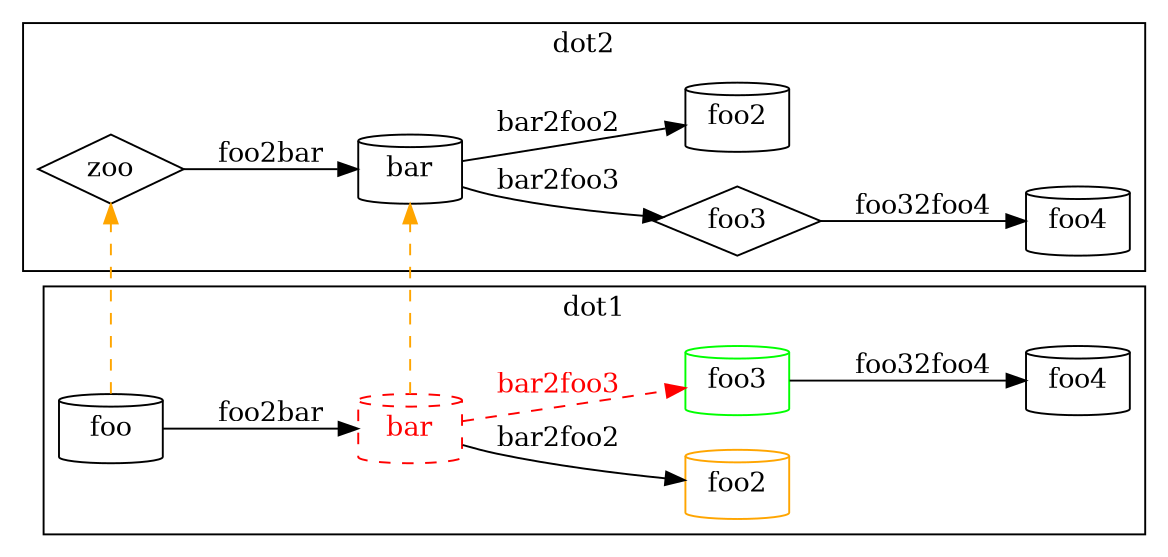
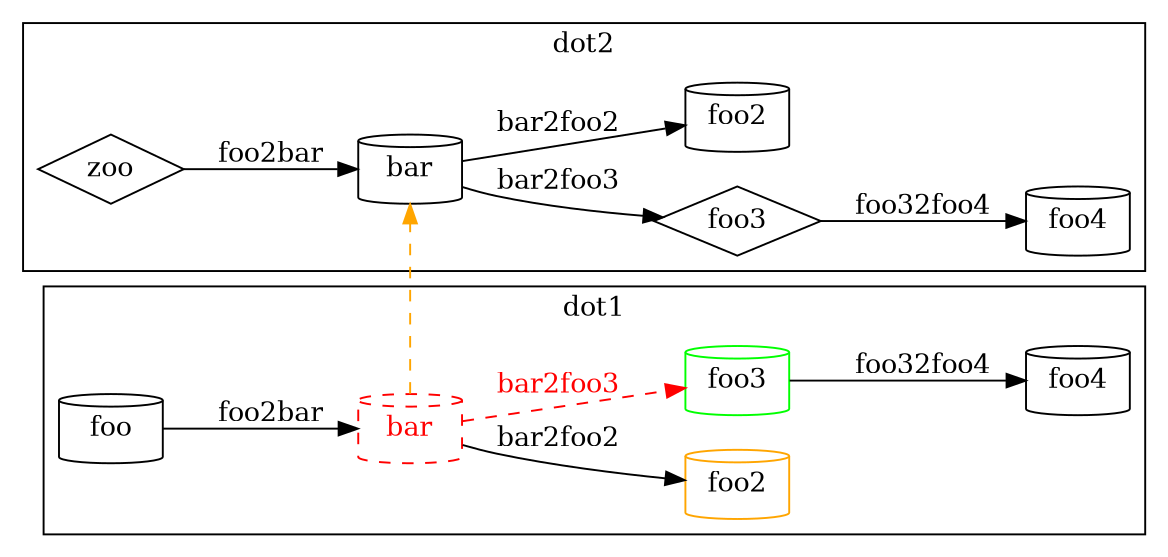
edge "foo" -> "zoo": removed
